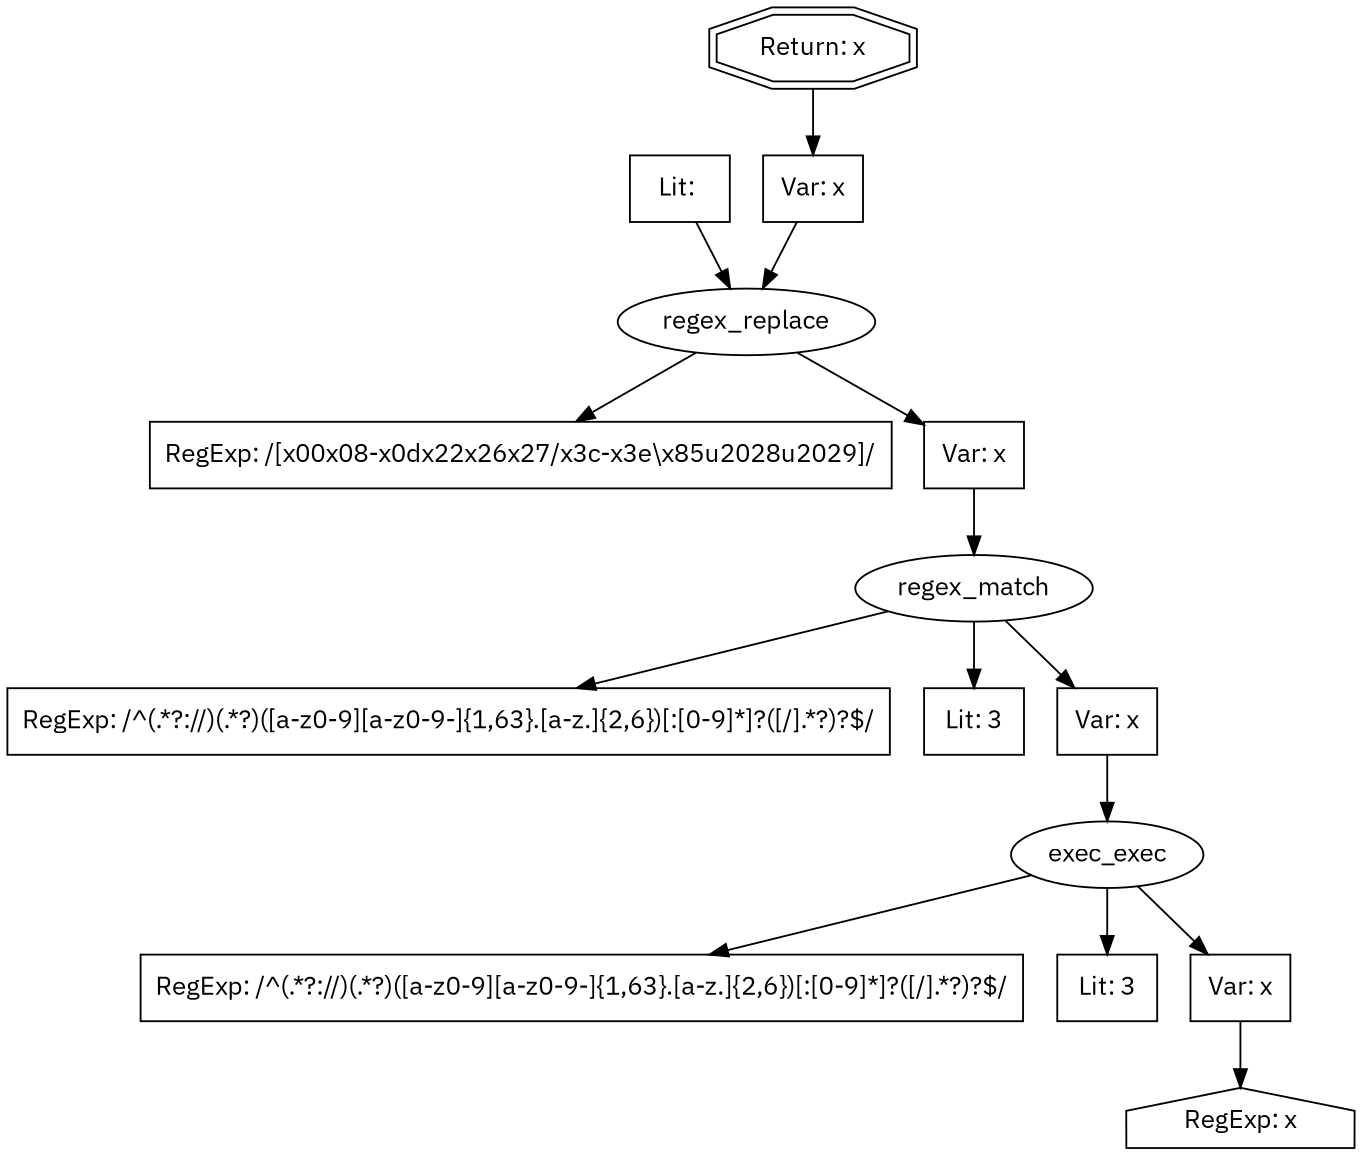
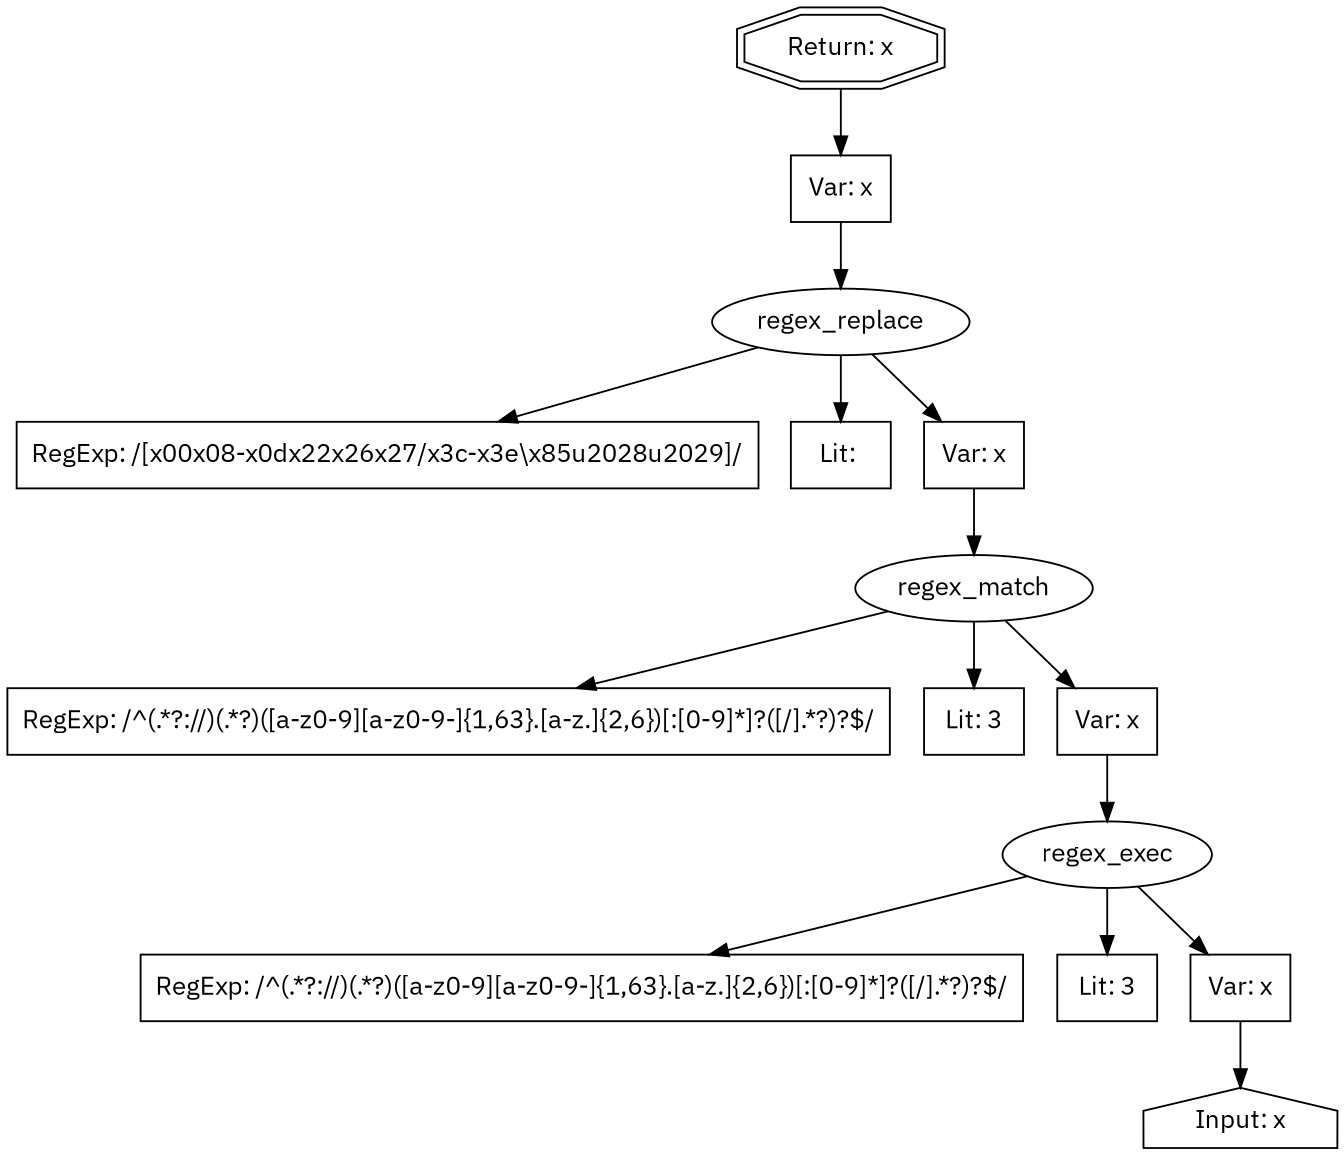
edge "Lit:" -> "regex_replace": reversed
node "exec_exec": label "exec_exec" -> "regex_exec"
node "RegExp: x": label "RegExp: x" -> "Input: x"
